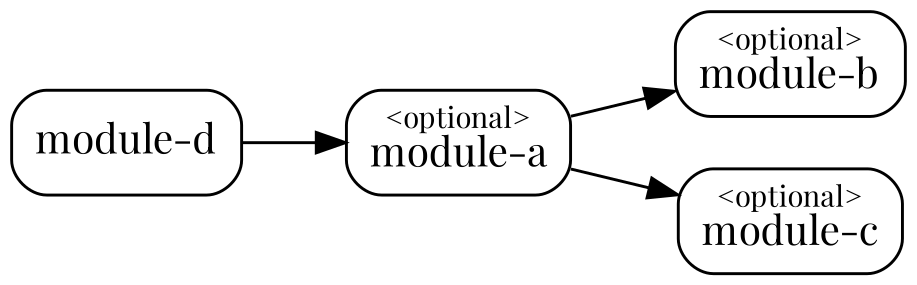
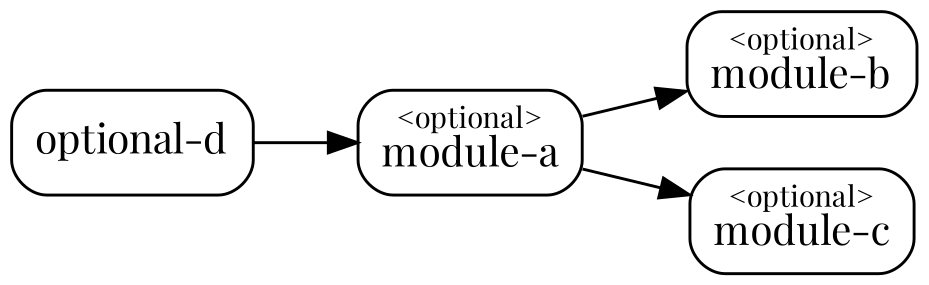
node "module-d": label "module-d" -> "optional-d"
